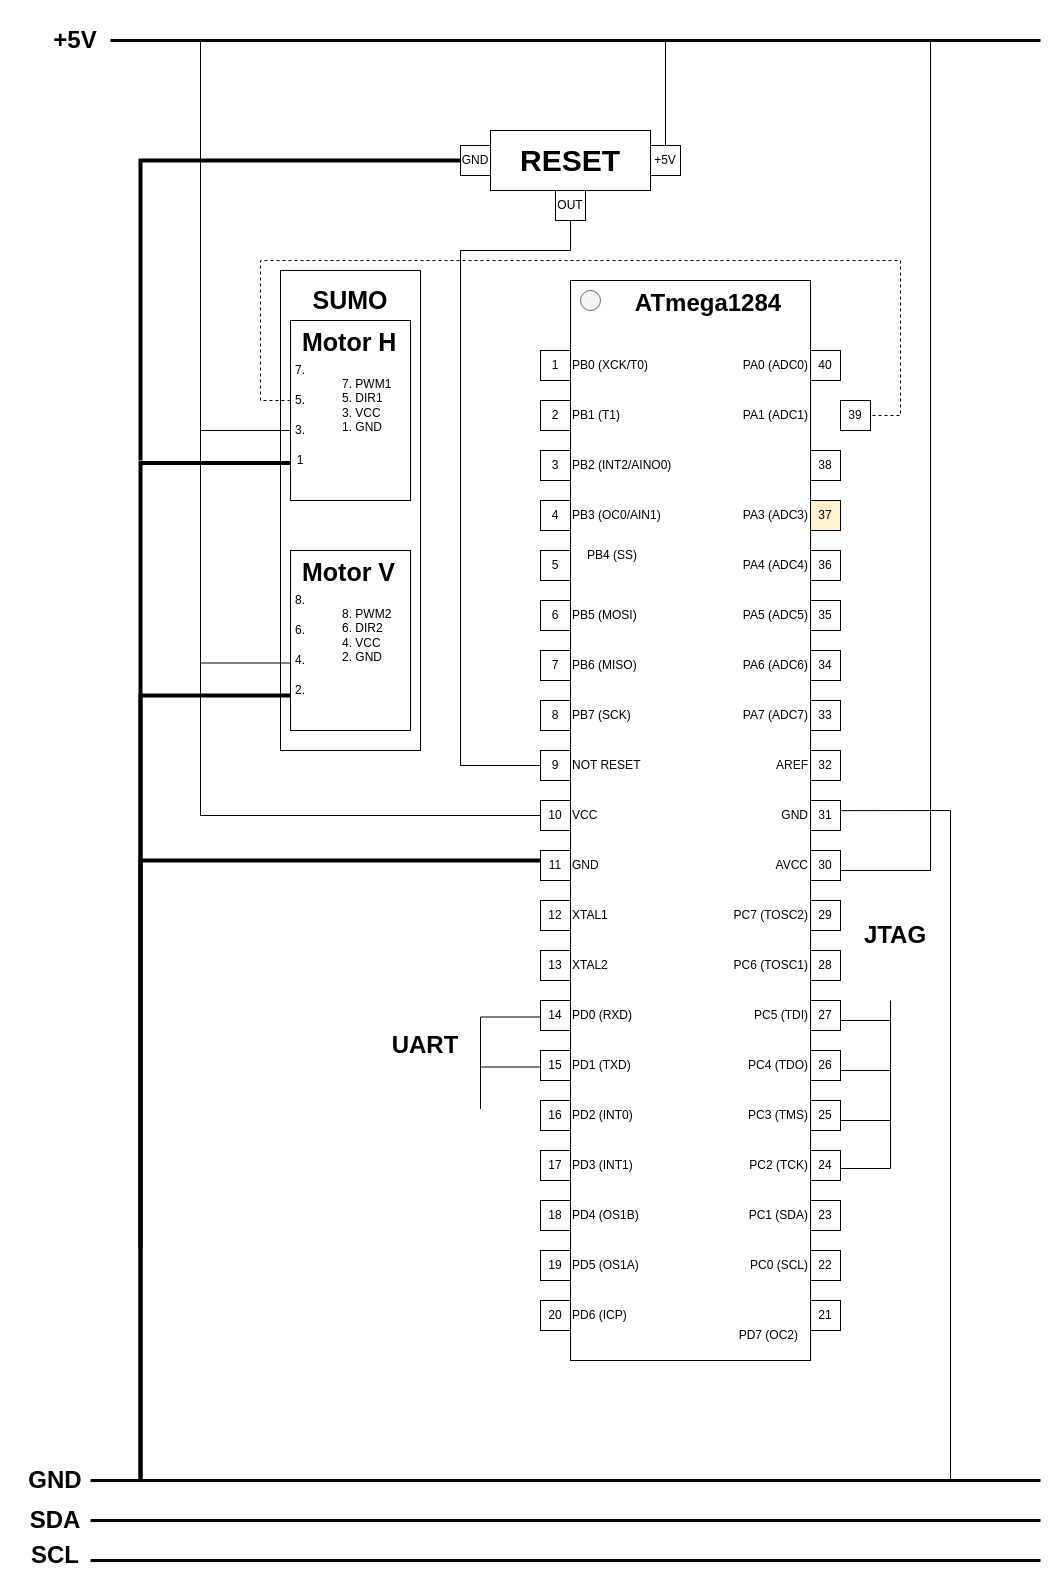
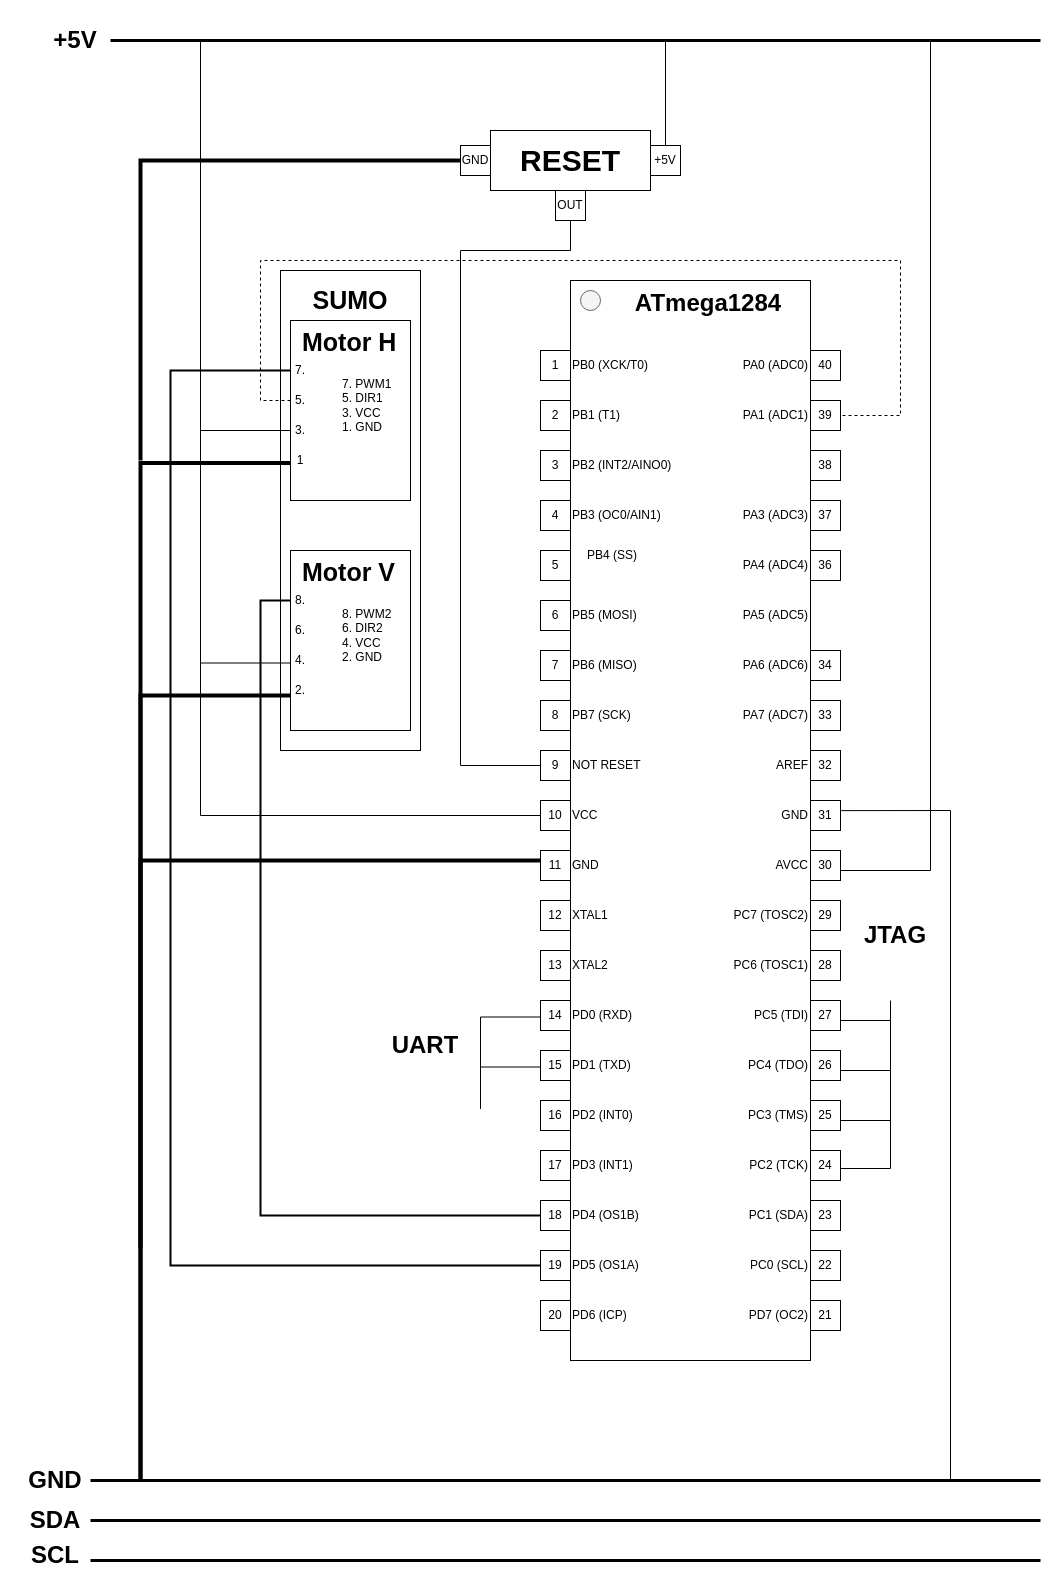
node "39": moved (856, 416) -> (826, 416)
node "37": fillcolor #fff2cc -> #ffffff
node "35": removed
edge "7." -- "19": added
edge "8." -- "18": added
node "PD7 (OC2)": moved (751, 1336) -> (761, 1316)
